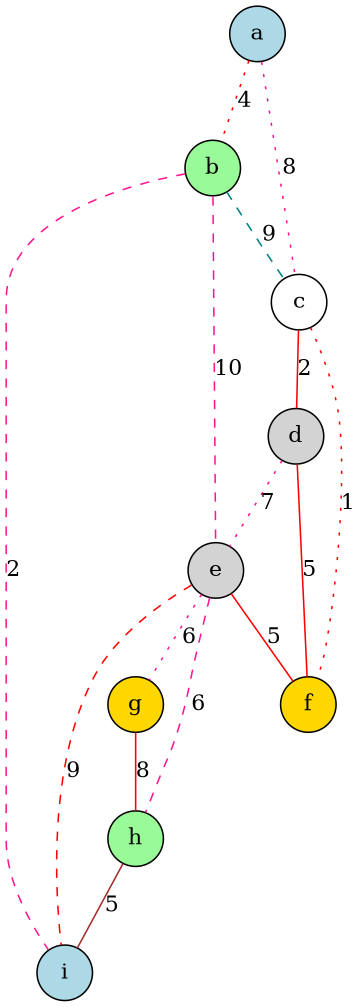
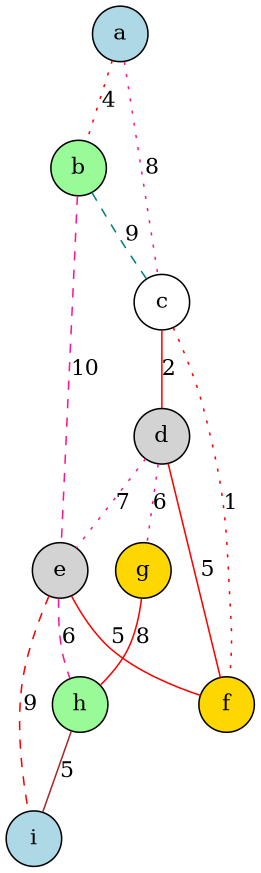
edge "b" -- "i": removed, label "2"
edge "e" -- "g": now "d" -- "g"
